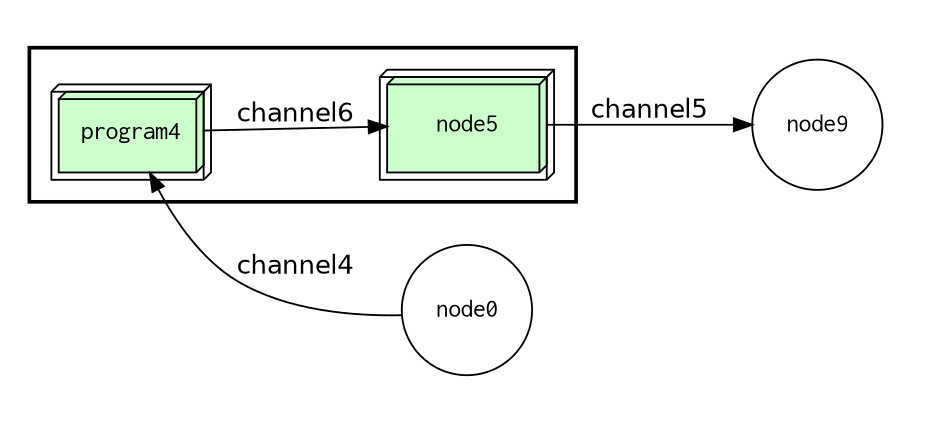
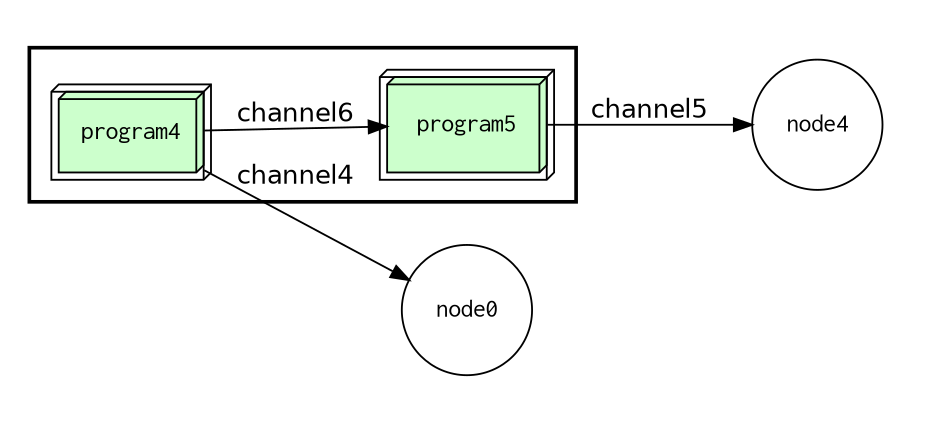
node "node5": label "node5" -> "program5"
node "node9": label "node9" -> "node4"
edge "node0" -> "program4": reversed
